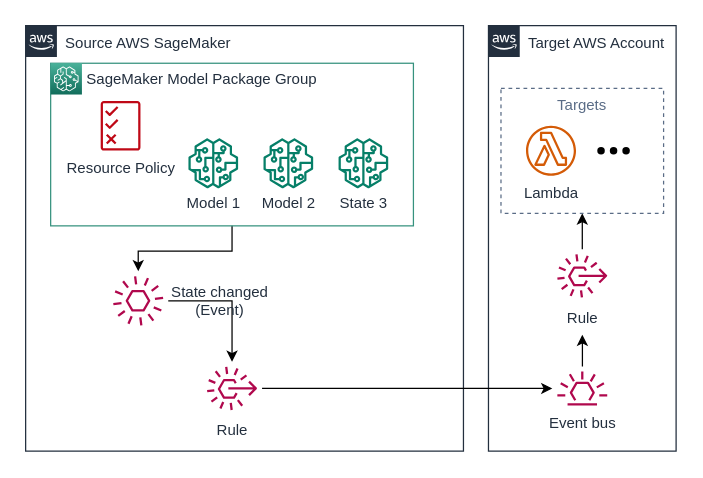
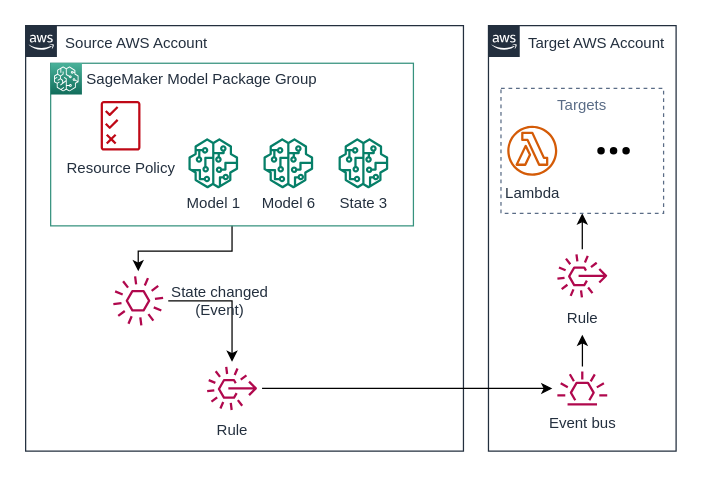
node "Source AWS SageMaker": label "Source AWS SageMaker" -> "Source AWS Account"
node "Lambda": moved (551, 151) -> (532, 151)
node "Model 2": label "Model 2" -> "Model 6"
